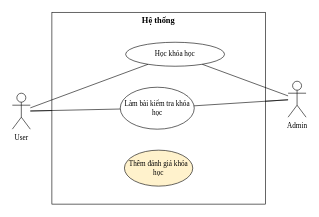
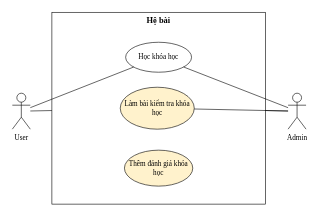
node "Hệ thống": label "Hệ thống" -> "Hệ bài"
node "Học khóa học": size 99x24 -> 66x30
node "Admin": moved (297, 99) -> (297, 111)
node "Làm bài kiểm tra khóa học": fillcolor #ffffff -> #fff2cc
edge "Làm bài kiểm tra khóa học" -- "User": removed
